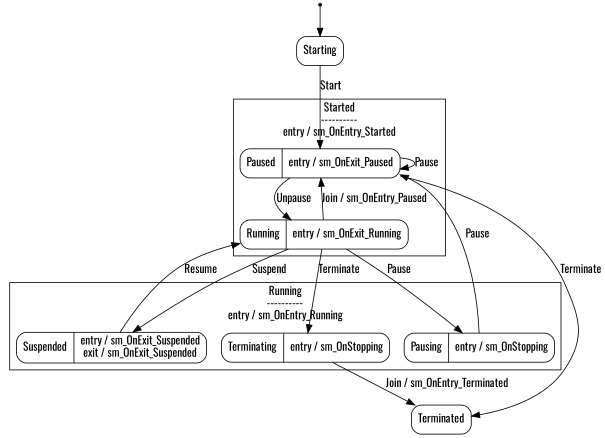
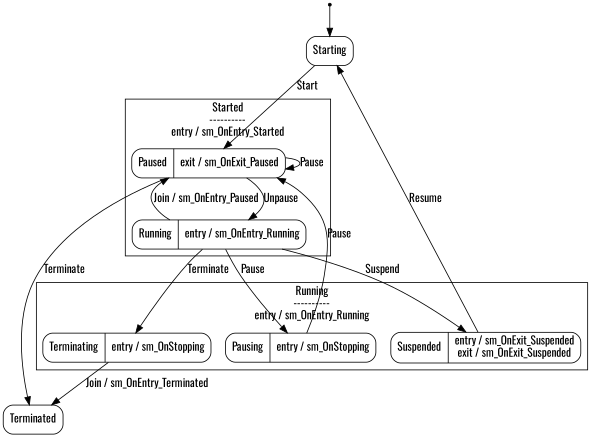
node "Paused": text "entry / sm_OnExit_Paused" -> "exit / sm_OnExit_Paused"
node "Running": text "entry / sm_OnExit_Running" -> "entry / sm_OnEntry_Running"
edge "Suspended" -> "Running": now "Suspended" -> "Starting"
